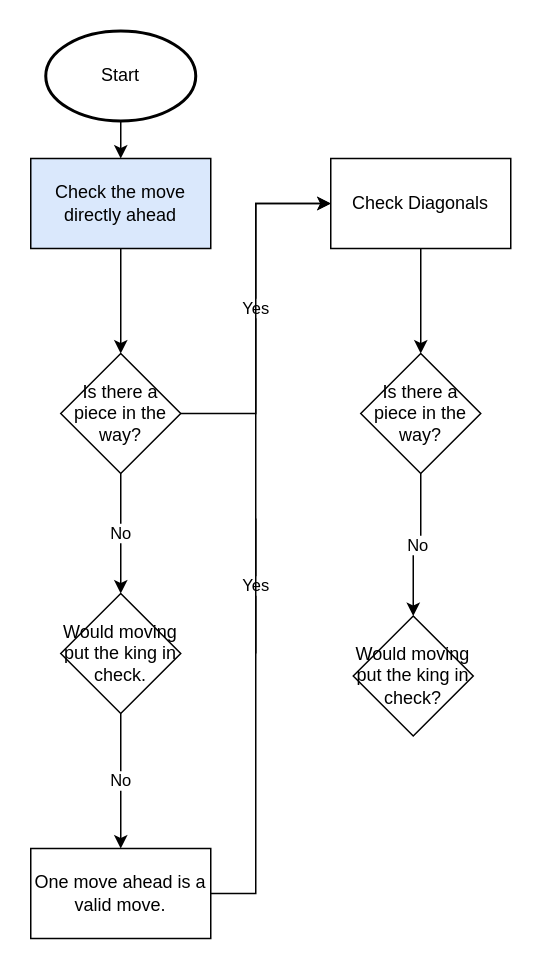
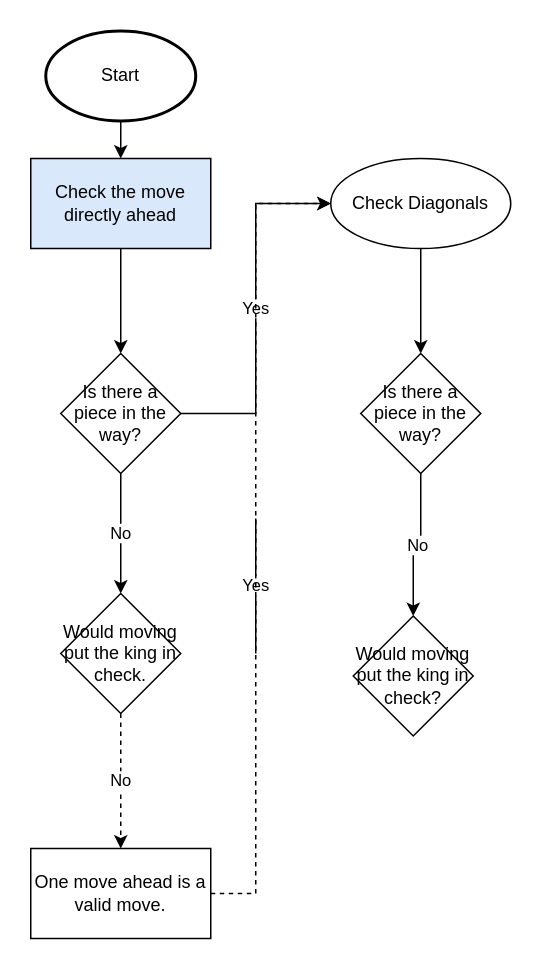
node "Check Diagonals": shape rectangle -> ellipse
edge "Would moving put the king in check." -> "One move ahead is a valid move.": style solid -> dashed
edge "One move ahead is a valid move." -> "Check Diagonals": style solid -> dashed
